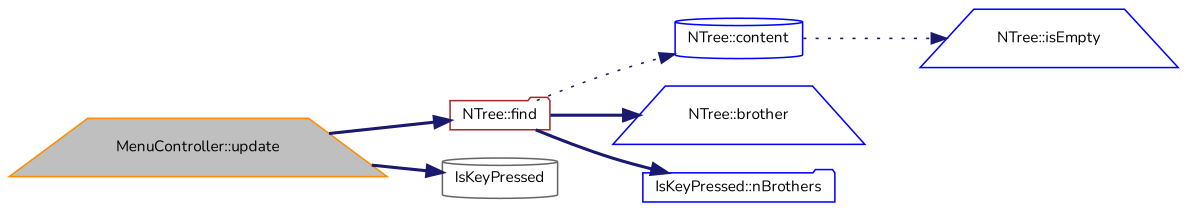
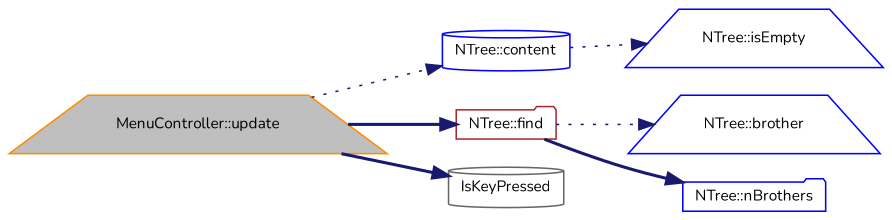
edge "NTree::find" -> "NTree::content": now "MenuController::update" -> "NTree::content"
edge "NTree::find" -> "NTree::brother": style bold -> dotted
node "IsKeyPressed::nBrothers": label "IsKeyPressed::nBrothers" -> "NTree::nBrothers"
